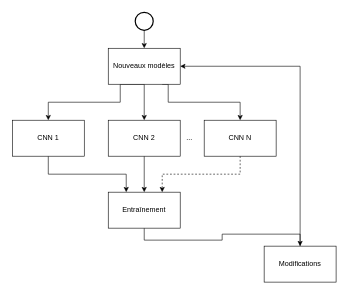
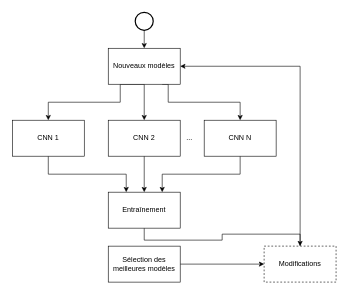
edge "CNN N" -> "Entraînement": style dashed -> solid
node "Sélection des meilleures modèles": added
edge "Sélection des meilleures modèles" -> "Modifications": added
node "Modifications": style solid -> dashed
